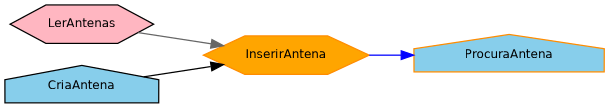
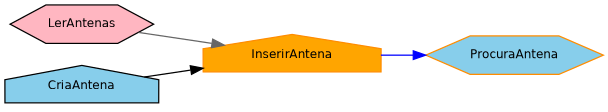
node "InserirAntena": shape hexagon -> house
node "ProcuraAntena": shape house -> hexagon
